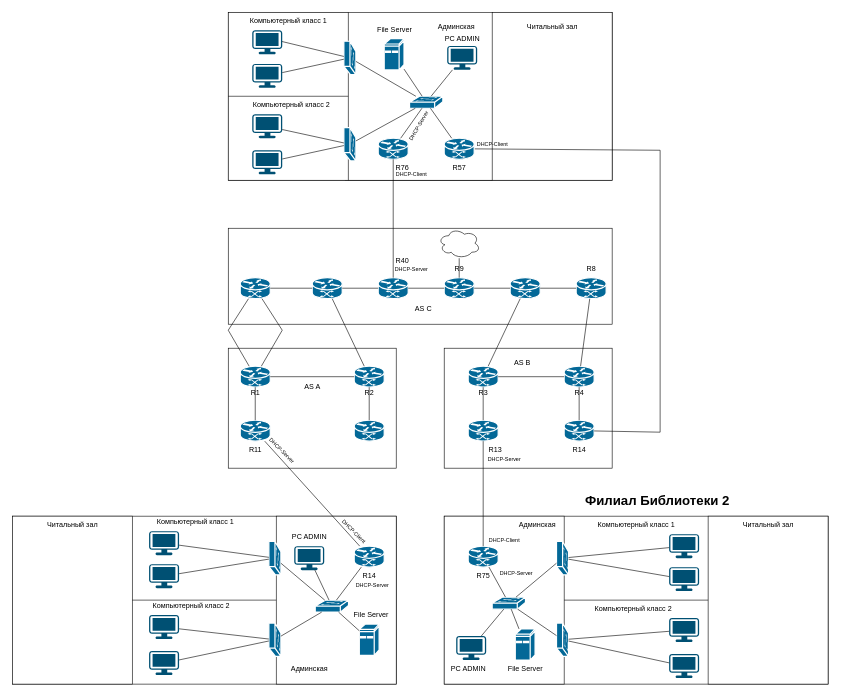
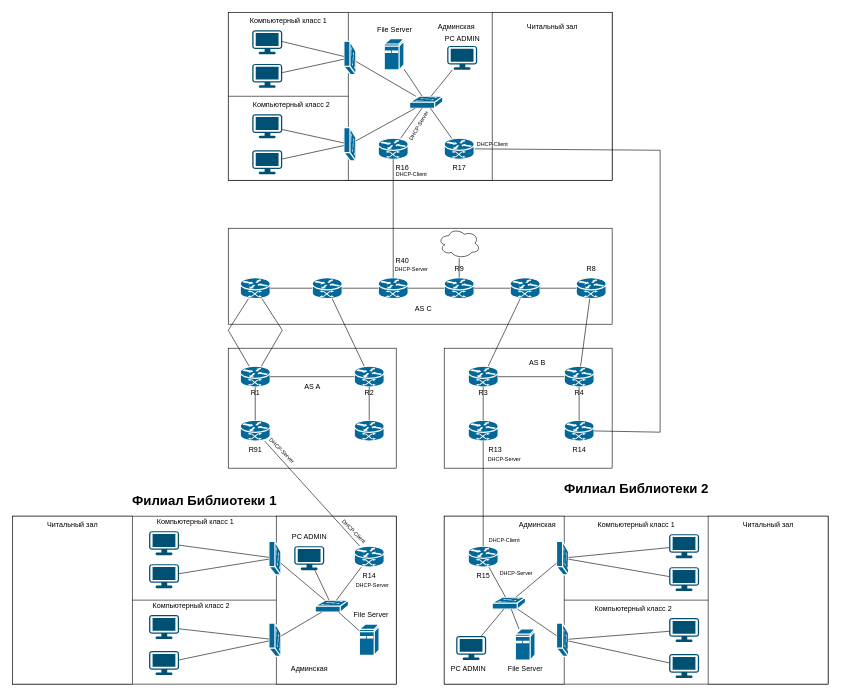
node "R76": label "R76" -> "R16"
node "R57": label "R57" -> "R17"
node "AS B": moved (522, 363) -> (537, 363)
node "R11": label "R11" -> "R91"
node "Филиал Библиотеки 1": added
node "Филиал Библиотеки 2": moved (657, 501) -> (636, 489)
node "R75": label "R75" -> "R15"
